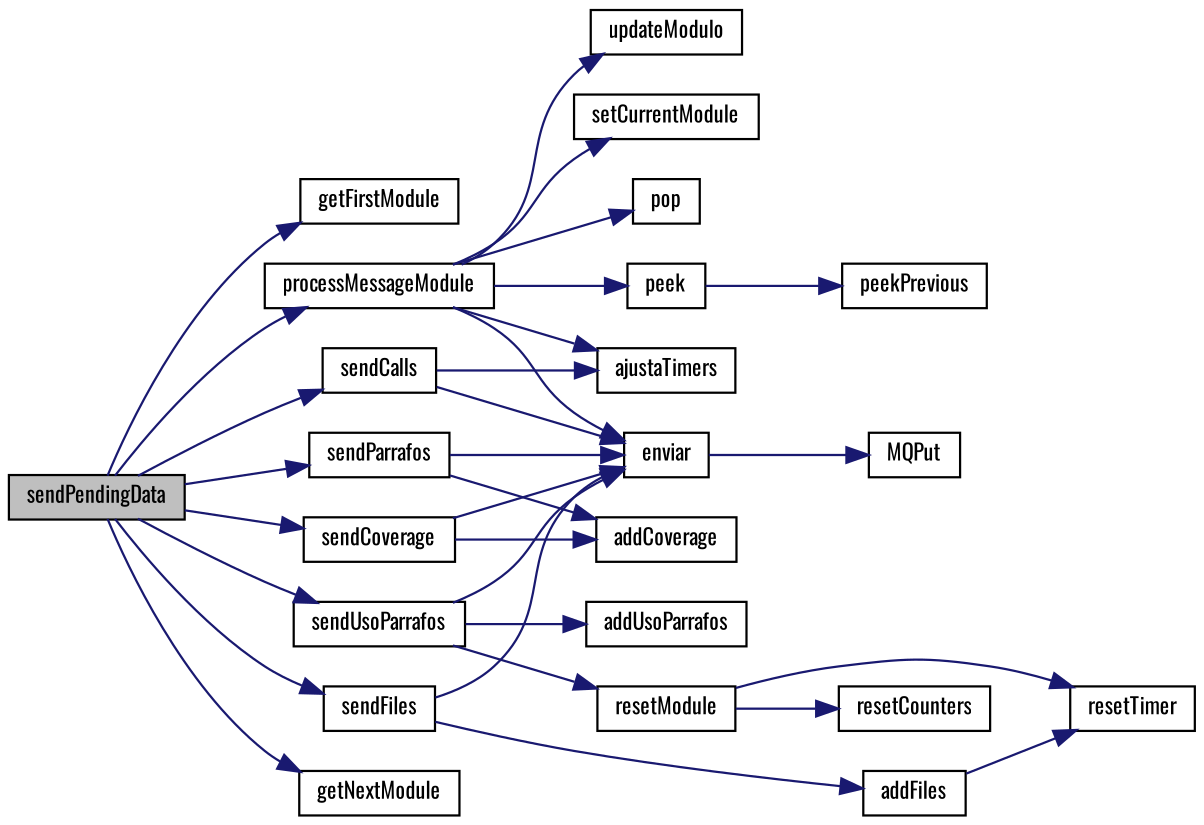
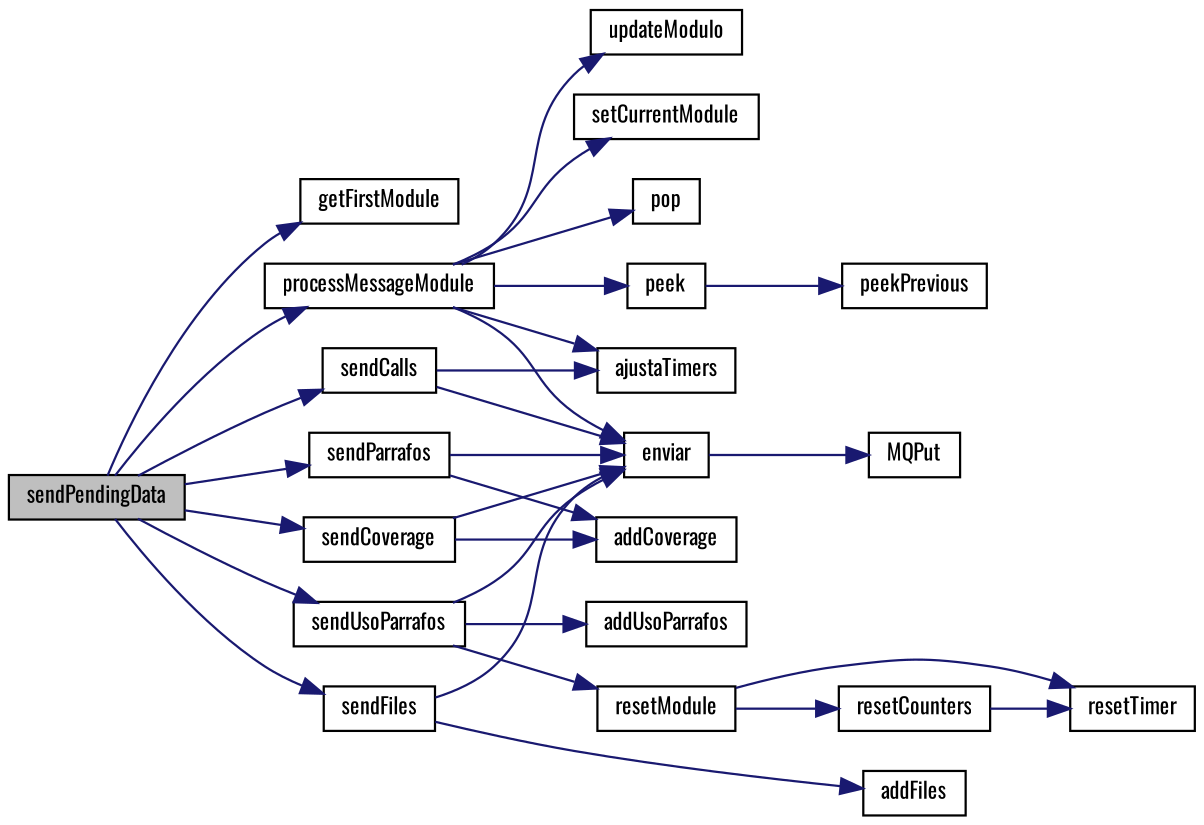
edge "addFiles" -> "resetTimer": now "resetCounters" -> "resetTimer"
node "getNextModule": removed
